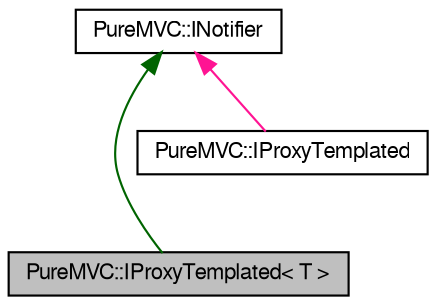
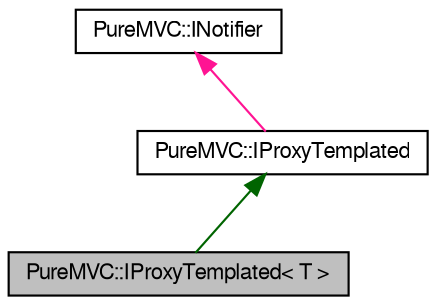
edge "PureMVC::IProxyTemplated< T >" -> "PureMVC::INotifier": now "PureMVC::IProxyTemplated< T >" -> "PureMVC::IProxyTemplated"
